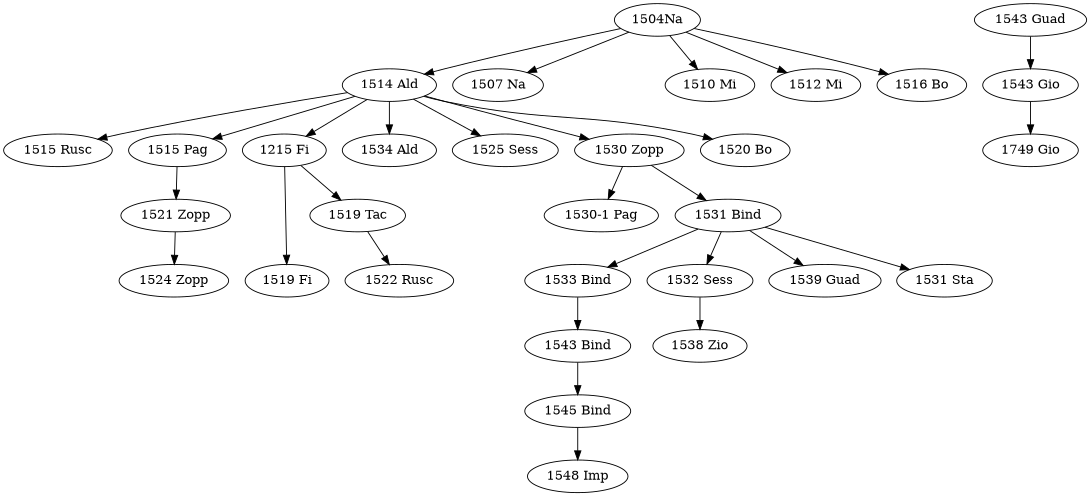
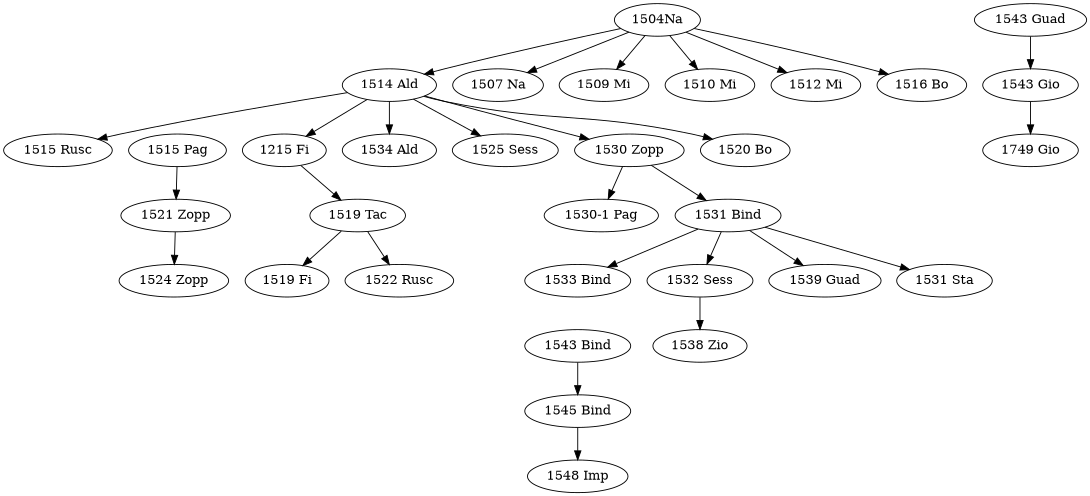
node "1509 Mi": added
edge "1514 Ald" -> "1515 Pag": removed
edge "1215 Fi" -> "1519 Fi": now "1519 Tac" -> "1519 Fi"
edge "1533 Bind" -> "1543 Bind": removed
